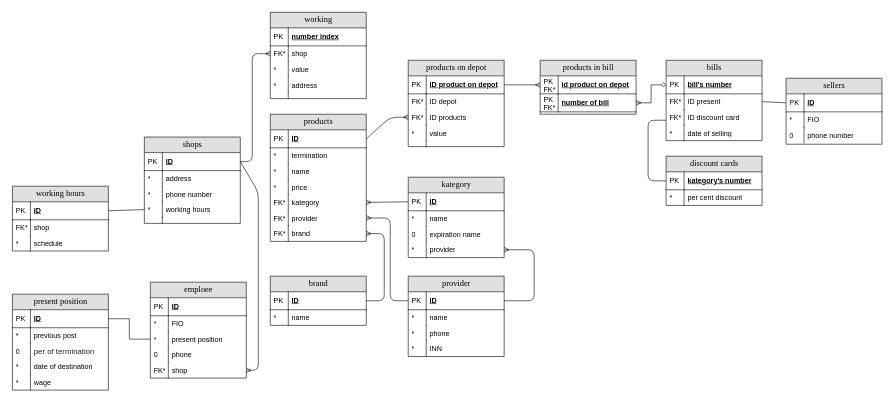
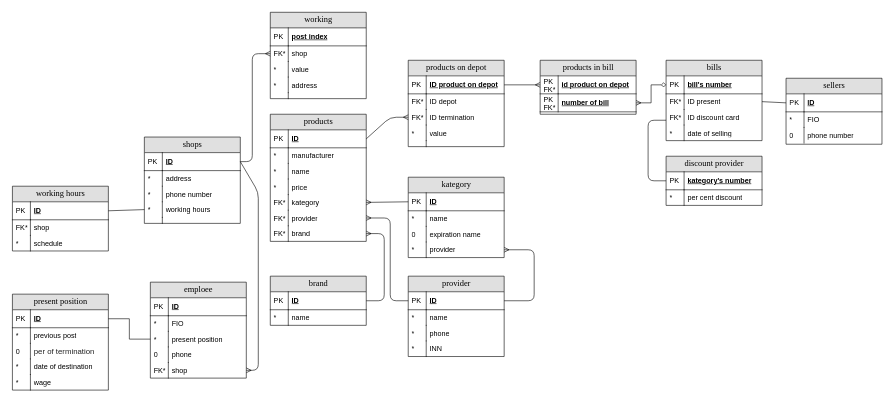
node "number index": label "number index" -> "post index"
node "ID products": label "ID products" -> "ID termination"
node "termination": label "termination" -> "manufacturer"
node "discount cards": label "discount cards" -> "discount provider"
